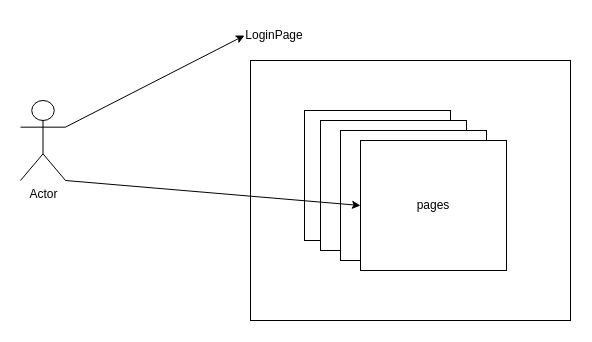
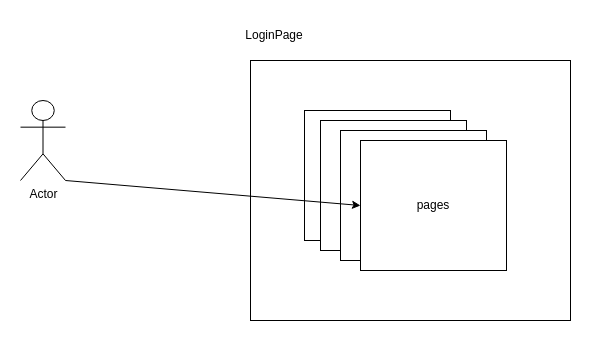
edge "Actor" -> "LoginPage": removed
